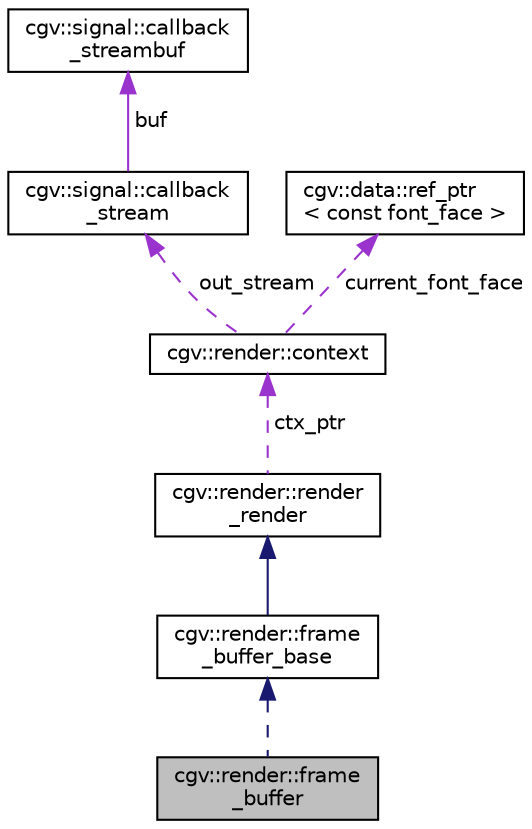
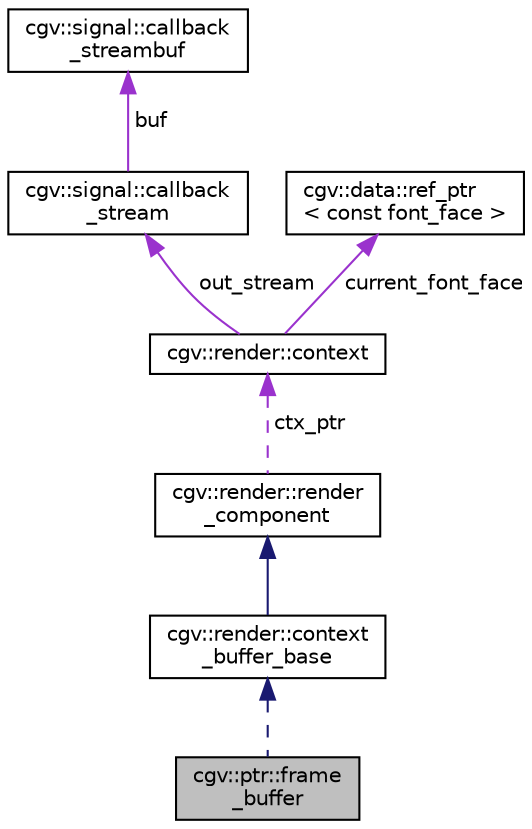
edge "cgv::render::context" -> "cgv::data::ref_ptr < const font_face >": style dashed -> solid
edge "cgv::render::context" -> "cgv::signal::callback _stream": style dashed -> solid
node "cgv::render::render _render": label "cgv::render::render _render" -> "cgv::render::render _component"
node "cgv::render::frame _buffer_base": label "cgv::render::frame _buffer_base" -> "cgv::render::context _buffer_base"
node "cgv::render::frame _buffer": label "cgv::render::frame _buffer" -> "cgv::ptr::frame _buffer"
